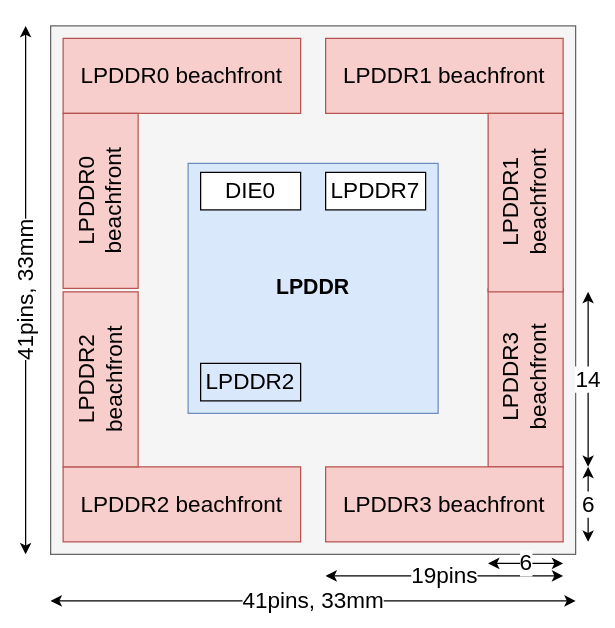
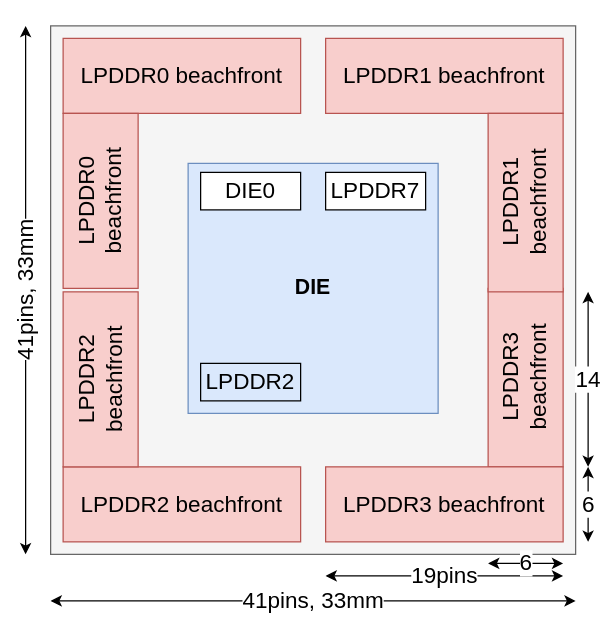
node "LPDDR": label "LPDDR" -> "DIE"
